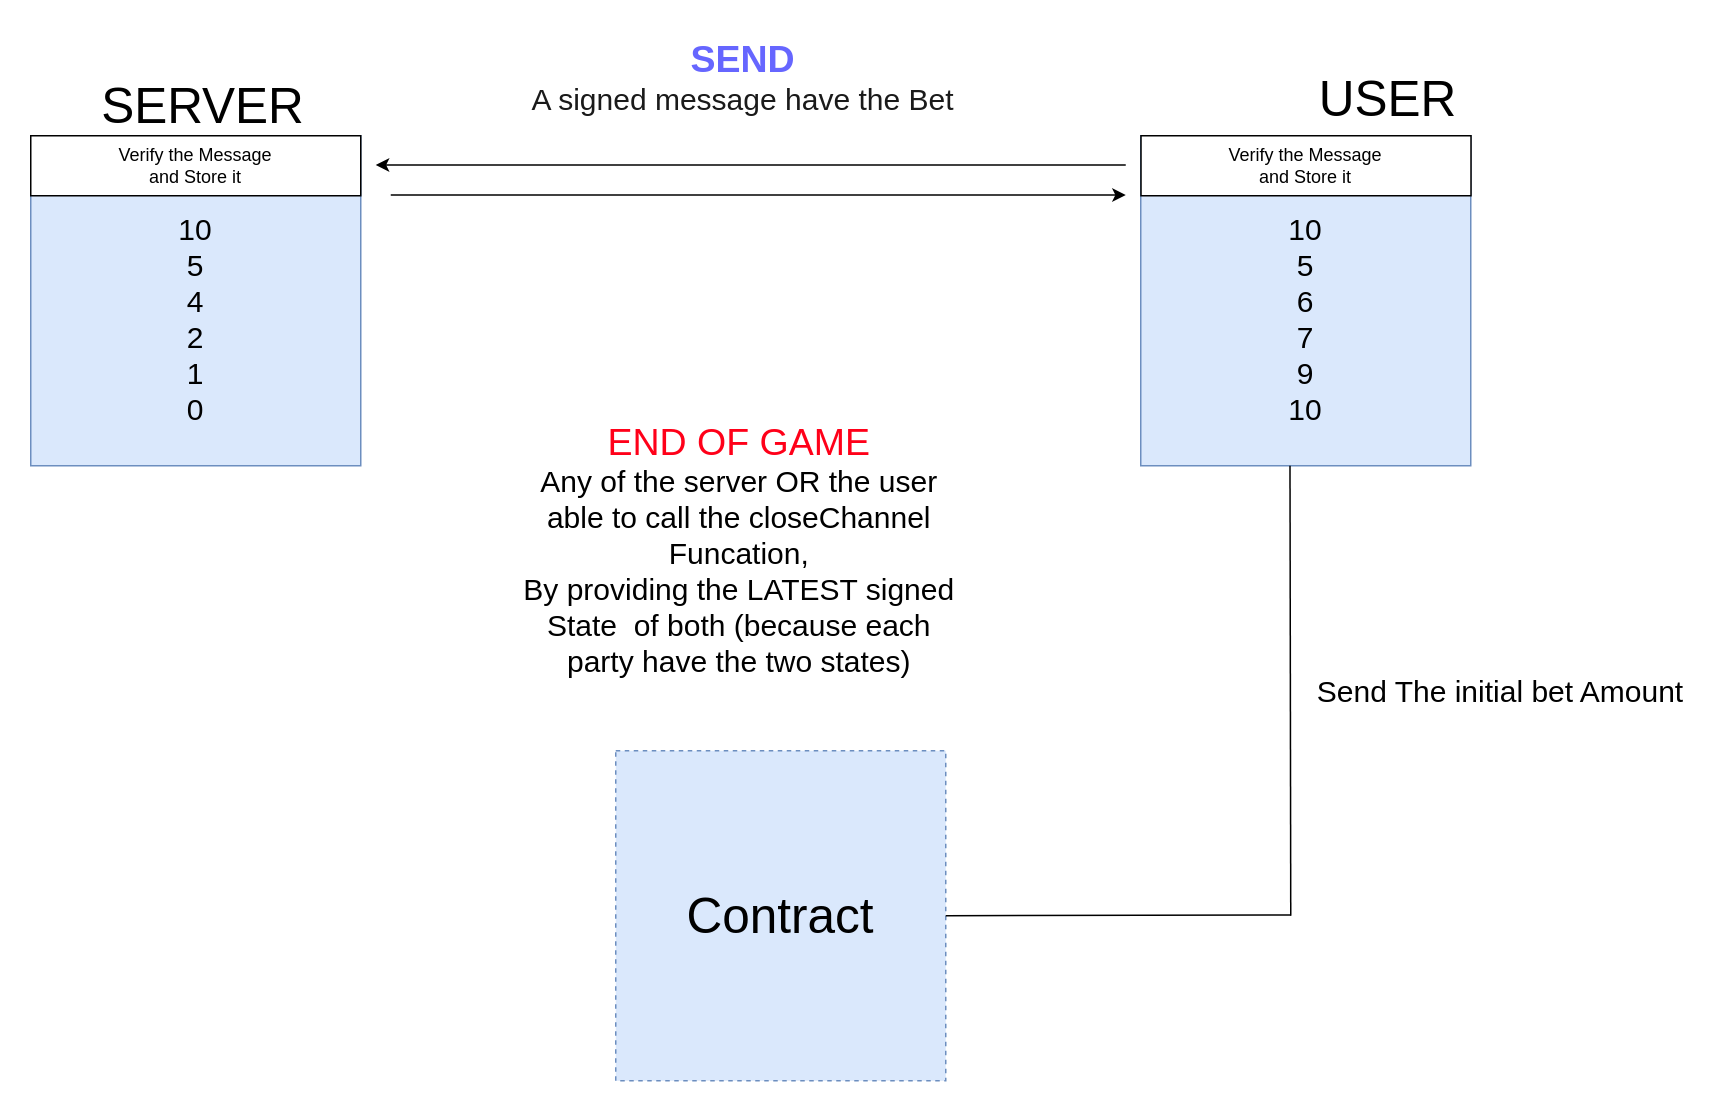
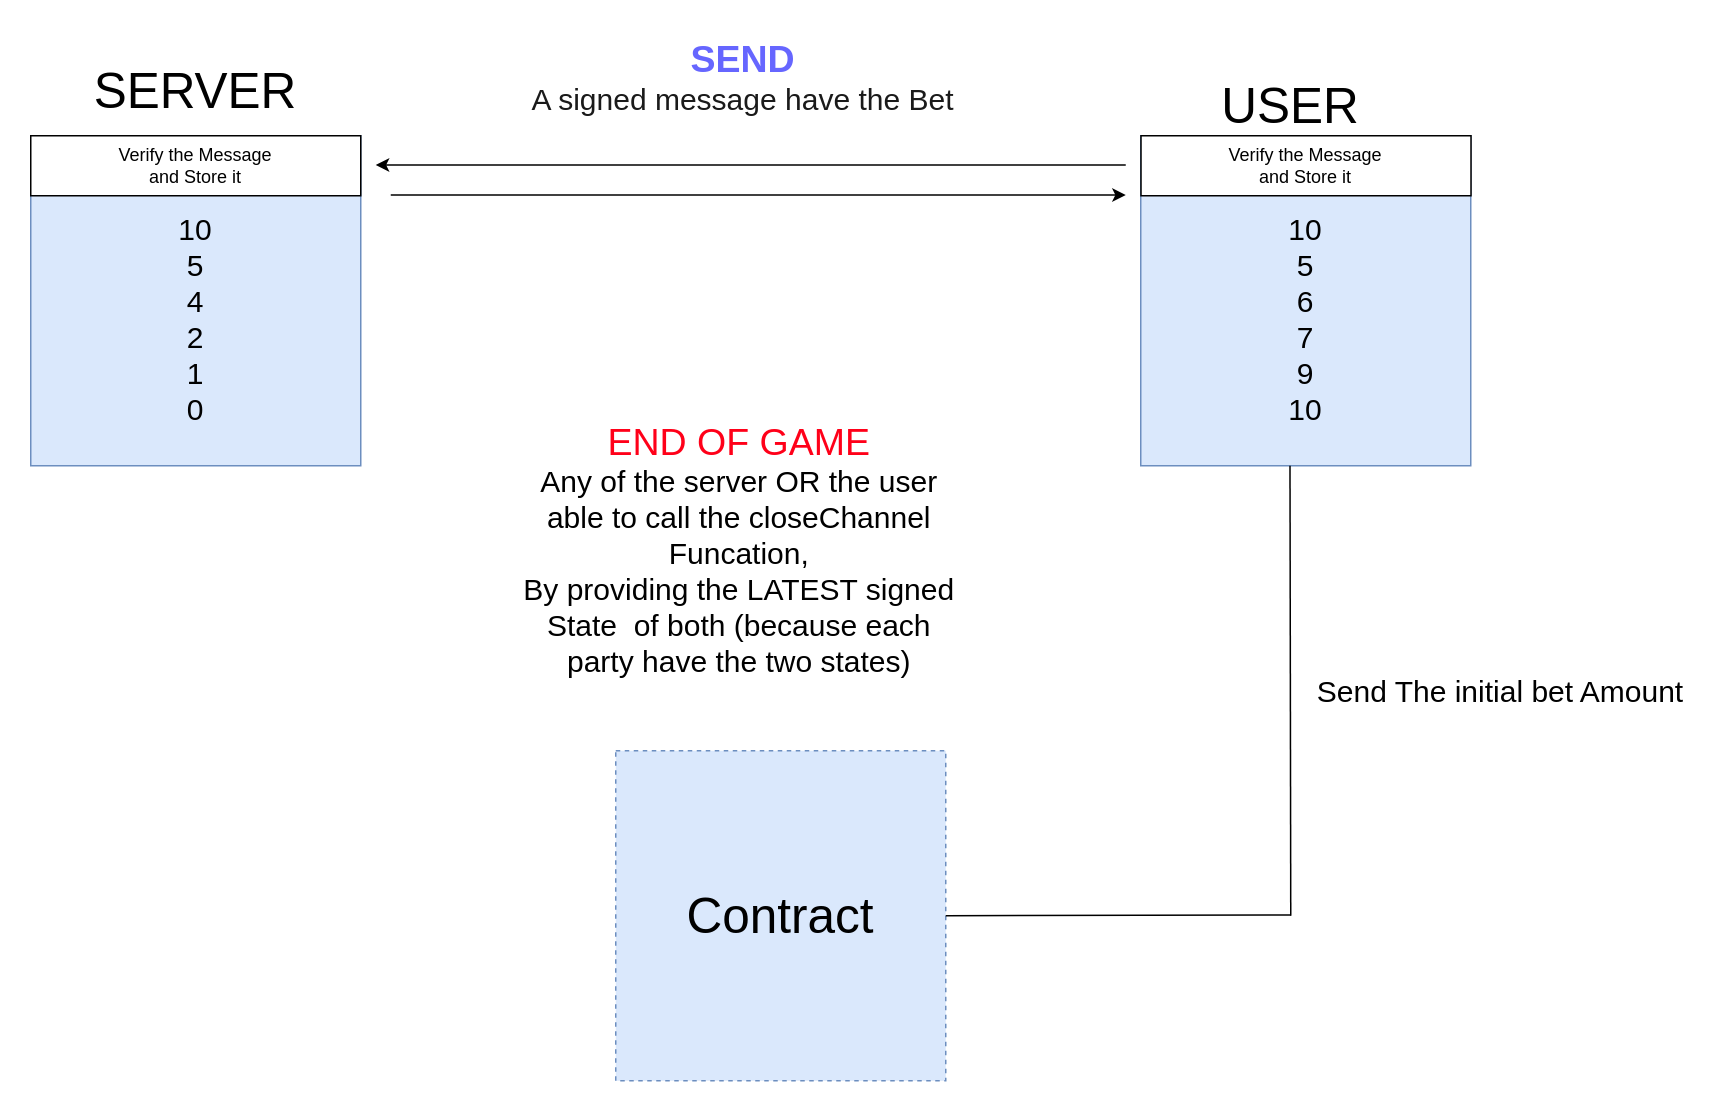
node "USER": moved (1388, 98) -> (1291, 106)
node "SERVER": moved (203, 106) -> (196, 91)
